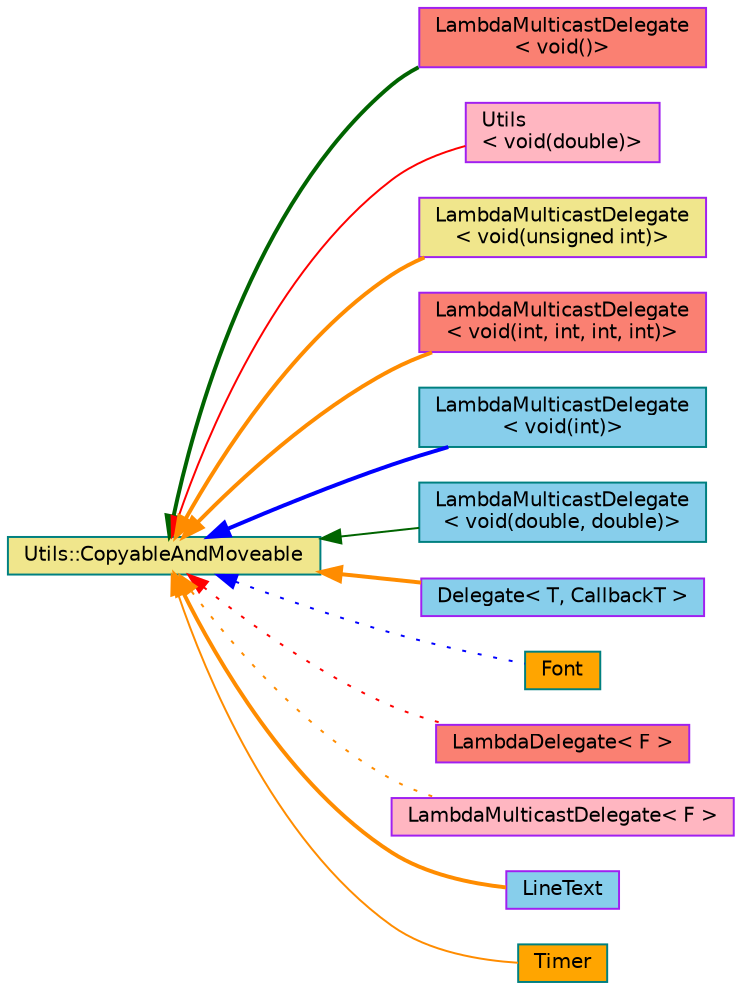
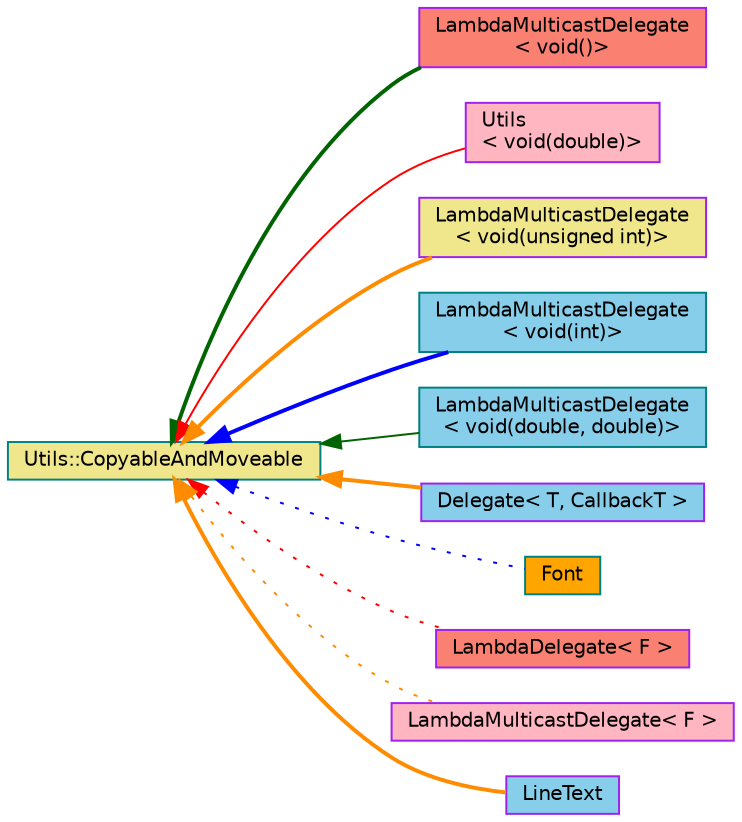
node "LambdaMulticastDelegate < void(int, int, int, int)>": removed
node "Timer": removed
